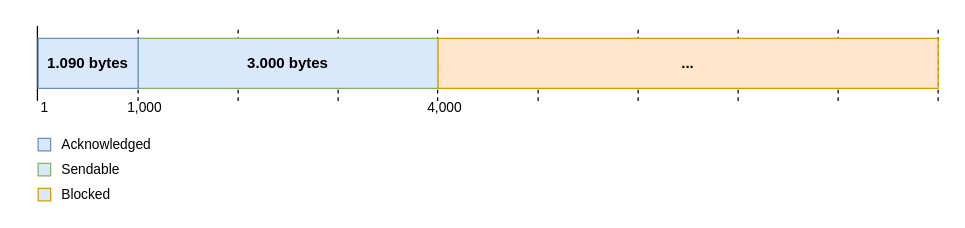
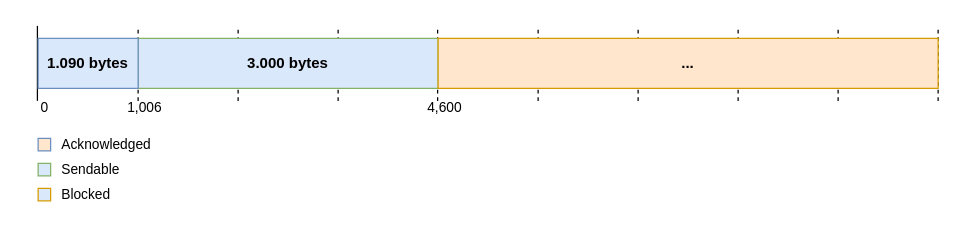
node "1": label "1" -> "0"
node "1,000": label "1,000" -> "1,006"
node "4,000": label "4,000" -> "4,600"
node "Acknowledged": fillcolor #dae8fc -> #ffe6cc
